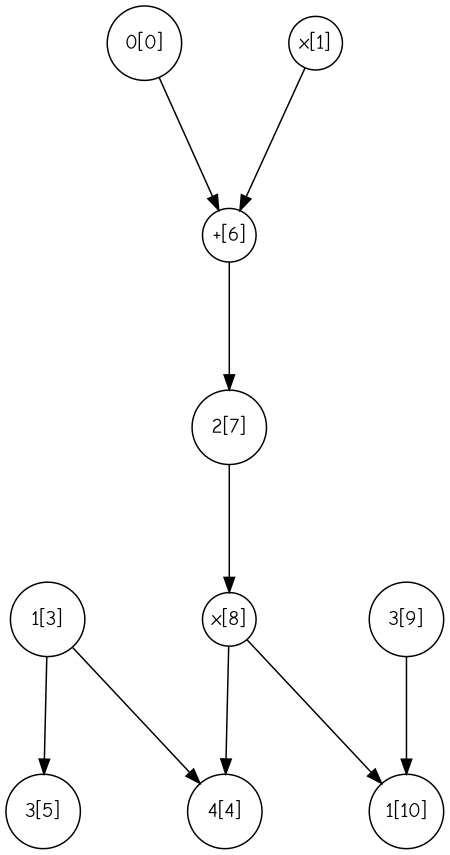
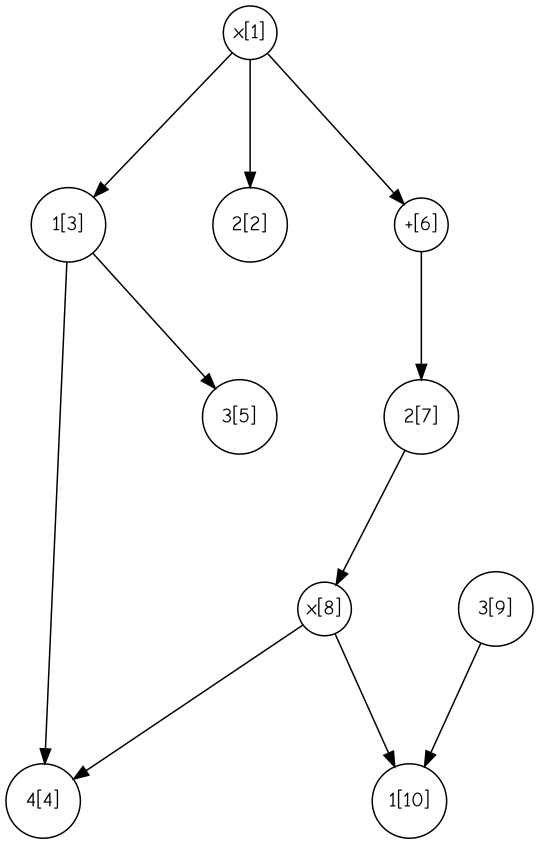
node "0[0]": removed
edge "x[1]" -> "1[3]": added
node "2[2]": added
